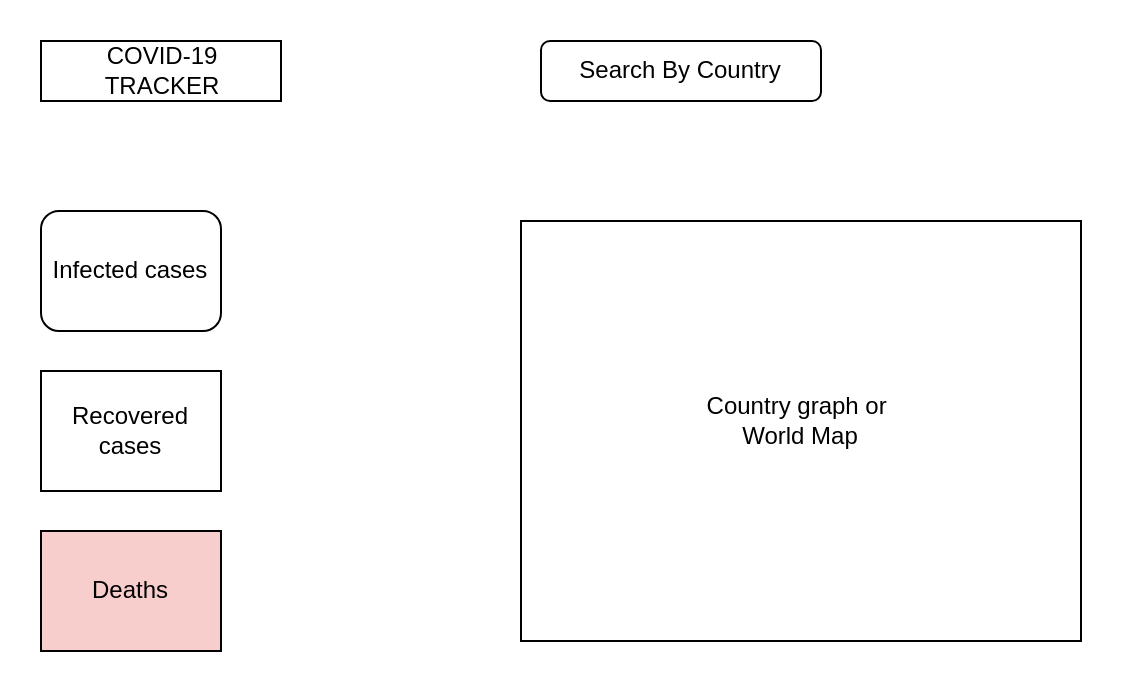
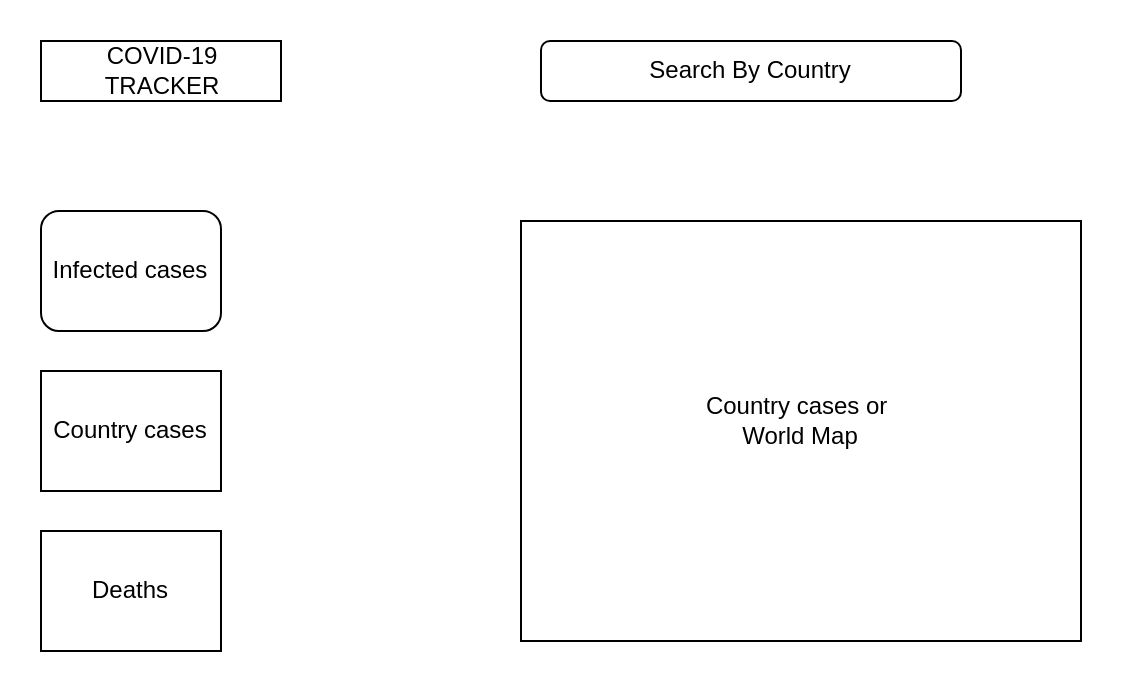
node "Search By Country": size 280x60 -> 420x60
node "Country graph or World Map": label "Country graph or World Map" -> "Country cases or World Map"
node "Recovered cases": label "Recovered cases" -> "Country cases"
node "Deaths": fillcolor #f8cecc -> #ffffff
